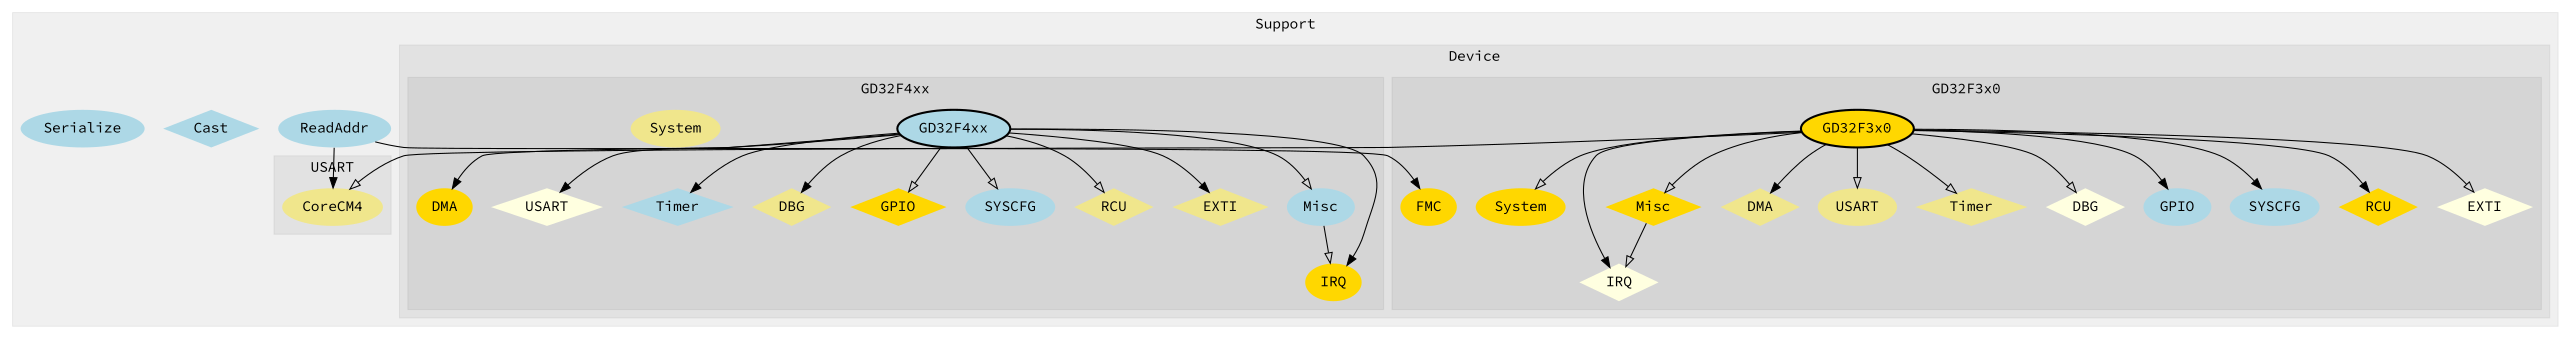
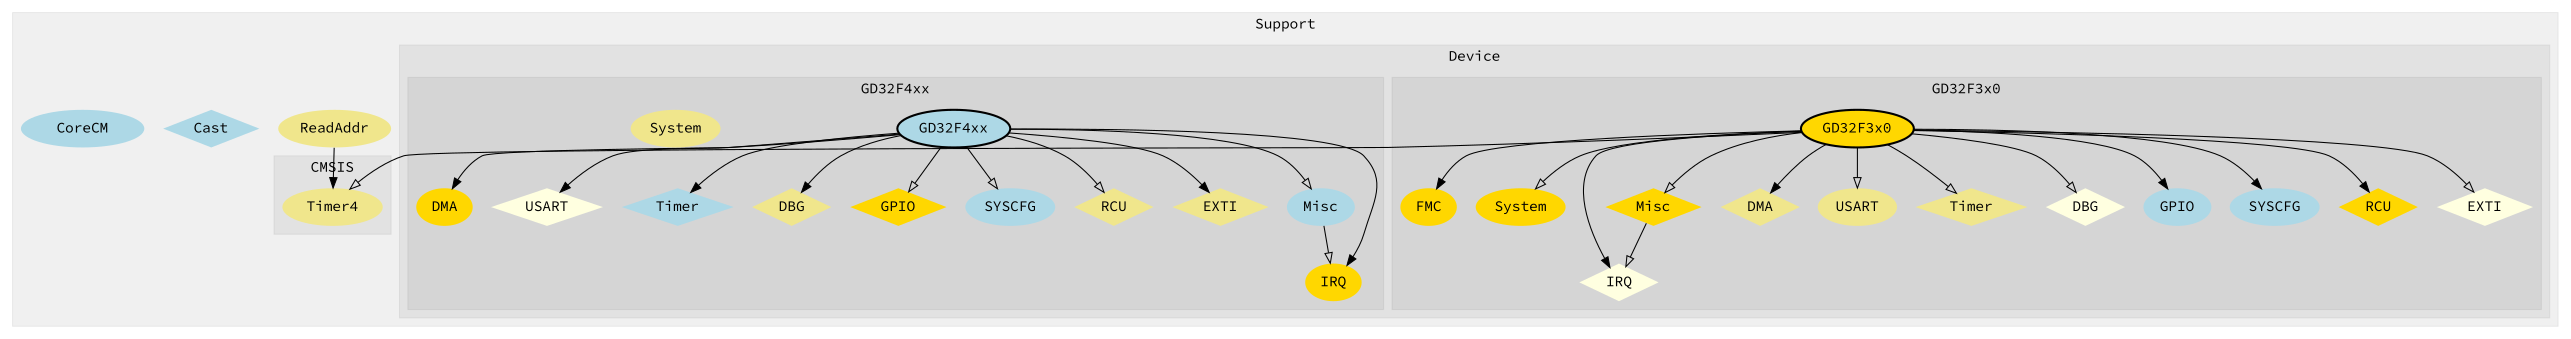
node "Serialize": label "Serialize" -> "CoreCM"
node "ReadAddr": fillcolor lightblue -> khaki
edge "ReadAddr" -> "FMC": now "GD32F3x0" -> "FMC"
cluster "USART": label "USART" -> "CMSIS"
node "CoreCM4": label "CoreCM4" -> "Timer4"
